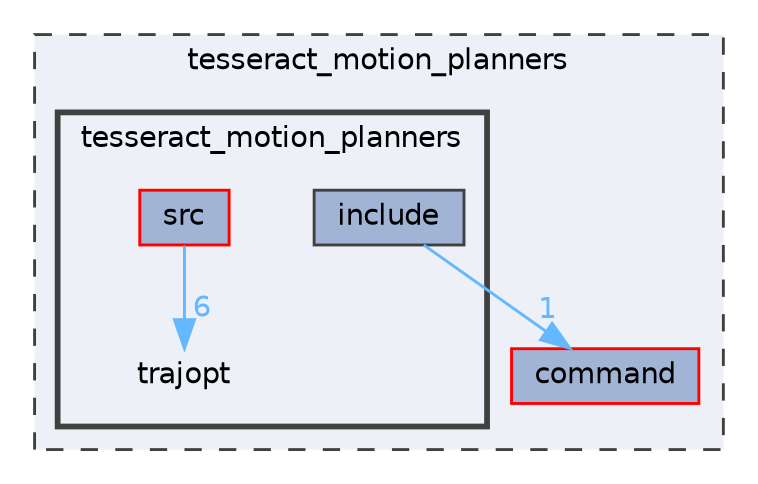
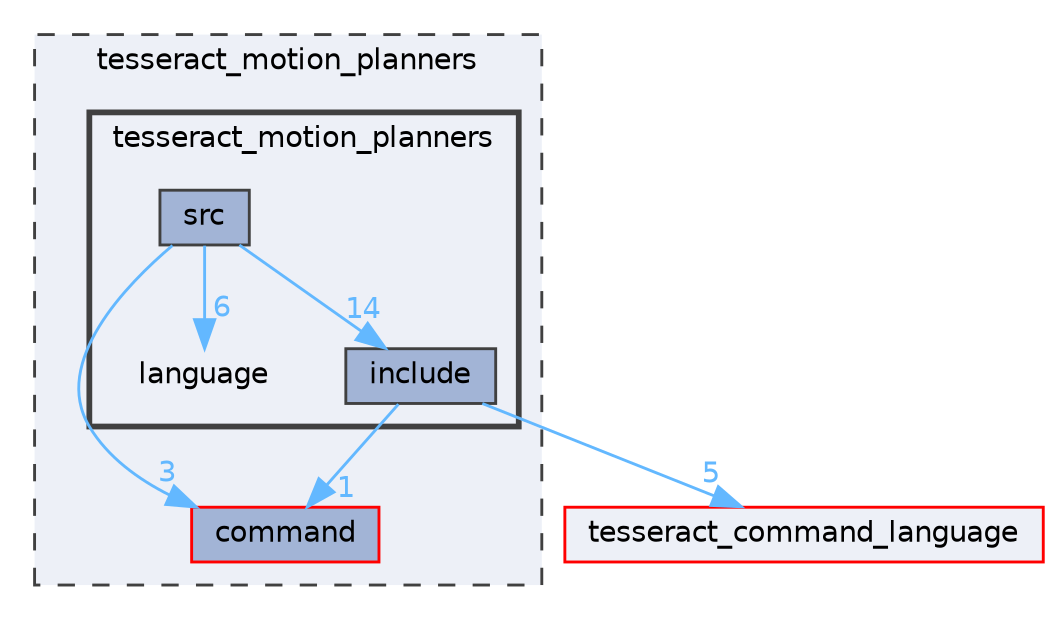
node "src": color red -> grey25
edge "src" -> "include": added
edge "src" -> "command": added
node "trajopt": label "trajopt" -> "language"
node "tesseract_command_language": added
